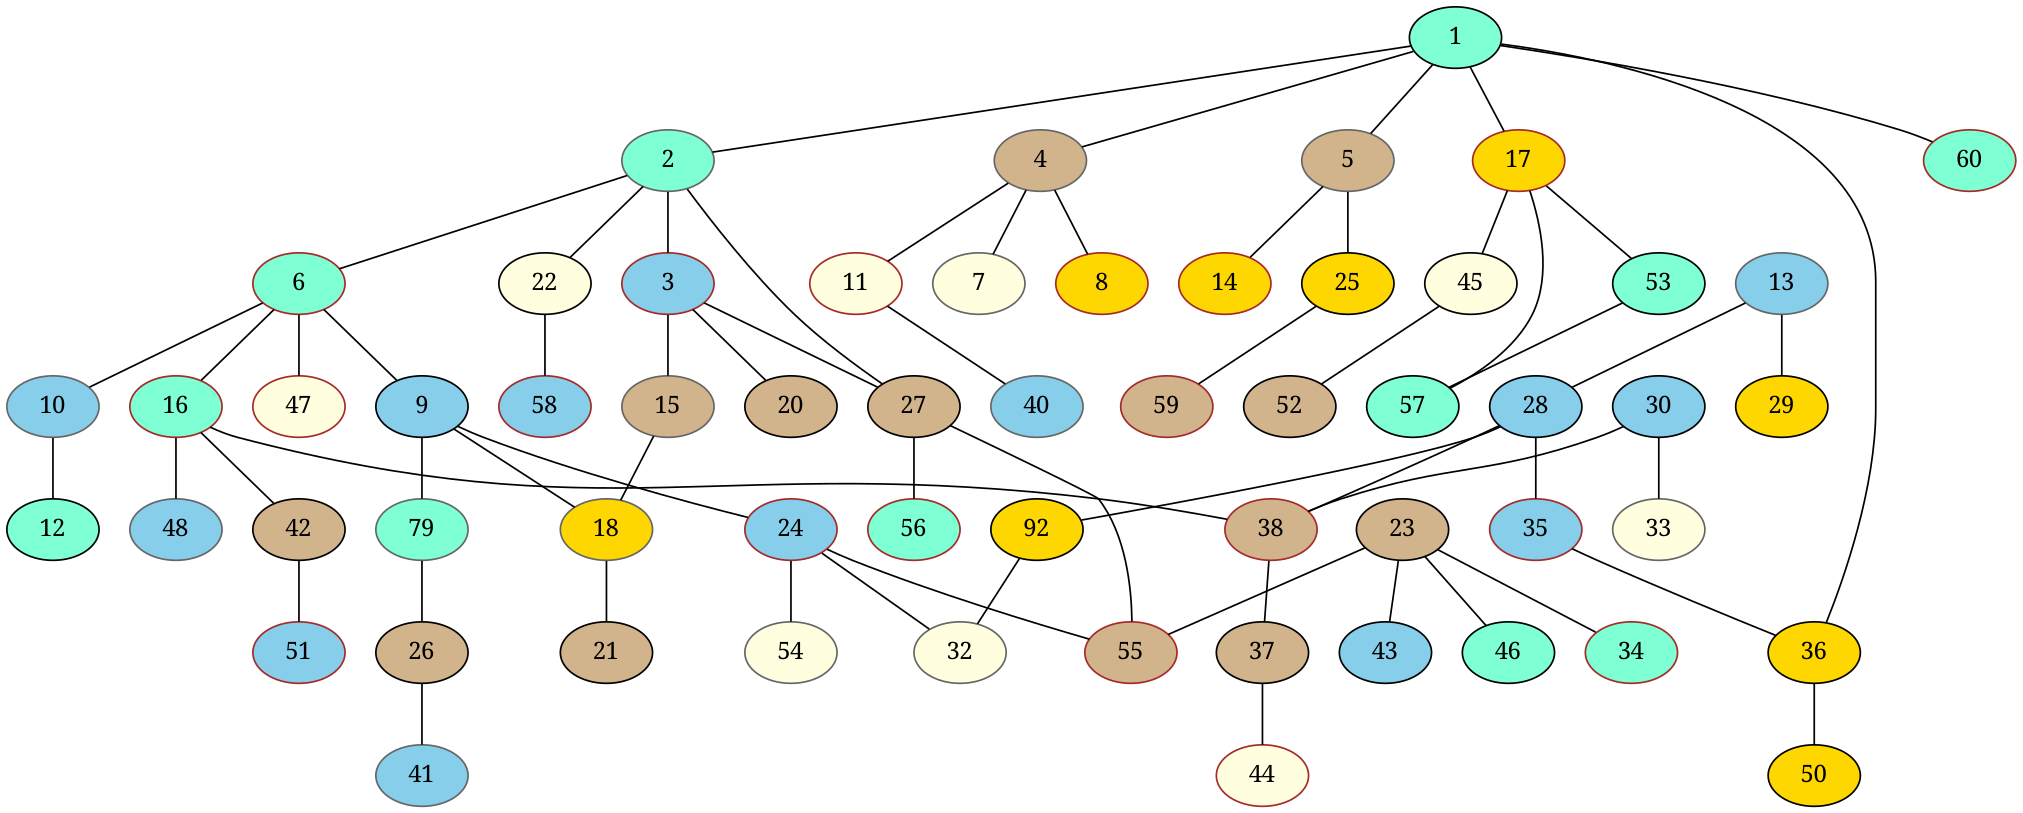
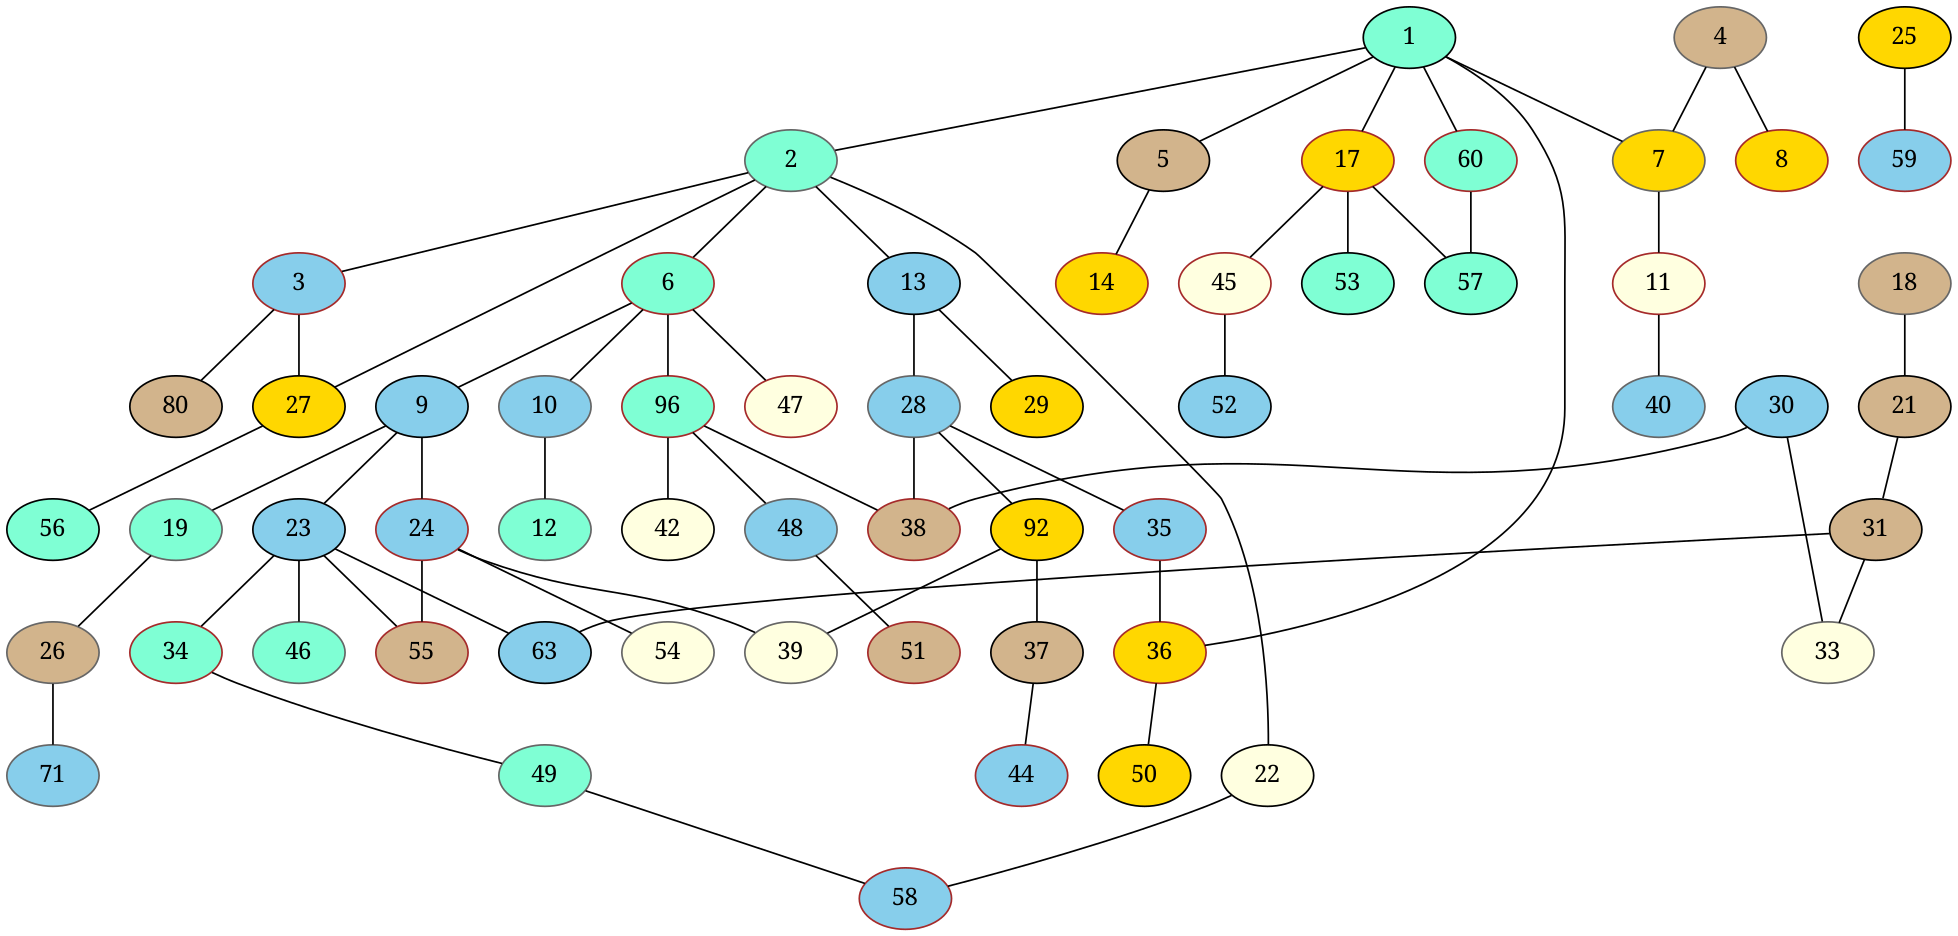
edge "1" -- "4": now "1" -- "7"
node "5": color gray40 -> black
edge "2" -- "13": added
edge "4" -- "11": now "7" -- "11"
edge "5" -- "25": removed
node "7": fillcolor lightyellow -> gold
node "45": color black -> brown
node "13": color gray40 -> black
edge "53" -- "57": now "60" -- "57"
node "16": label "16" -> "96"
node "15": removed
node "20": label "20" -> "80"
node "27": fillcolor tan -> gold
node "59": fillcolor tan -> skyblue
node "52": fillcolor tan -> skyblue
node "28": color black -> gray40
edge "9" -- "18": now "9" -- "23"
edge "27" -- "55": removed
node "12": color black -> gray40
node "42": fillcolor tan -> lightyellow
node "79": label "79" -> "19"
node "18": fillcolor gold -> tan
node "56": color brown -> black
node "23": fillcolor tan -> skyblue
node "31": added
edge "38" -- "37": now "92" -- "37"
edge "42" -- "51": now "48" -- "51"
node "51": fillcolor skyblue -> tan
node "26": color black -> gray40
node "32": label "32" -> "39"
node "43": label "43" -> "63"
node "46": color black -> gray40
node "36": color black -> brown
node "41": label "41" -> "71"
node "49": added
node "44": fillcolor lightyellow -> skyblue
